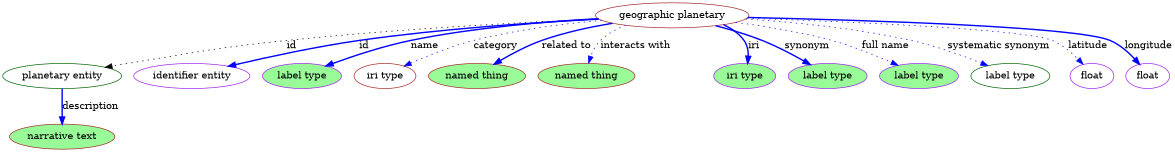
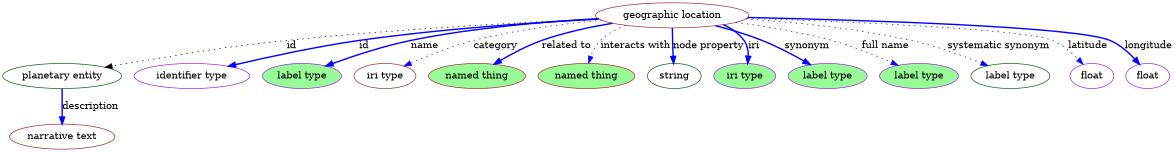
node "geographic planetary": label "geographic planetary" -> "geographic location"
node "identifier entity": label "identifier entity" -> "identifier type"
node "string": added
node "narrative text": fillcolor palegreen -> white
